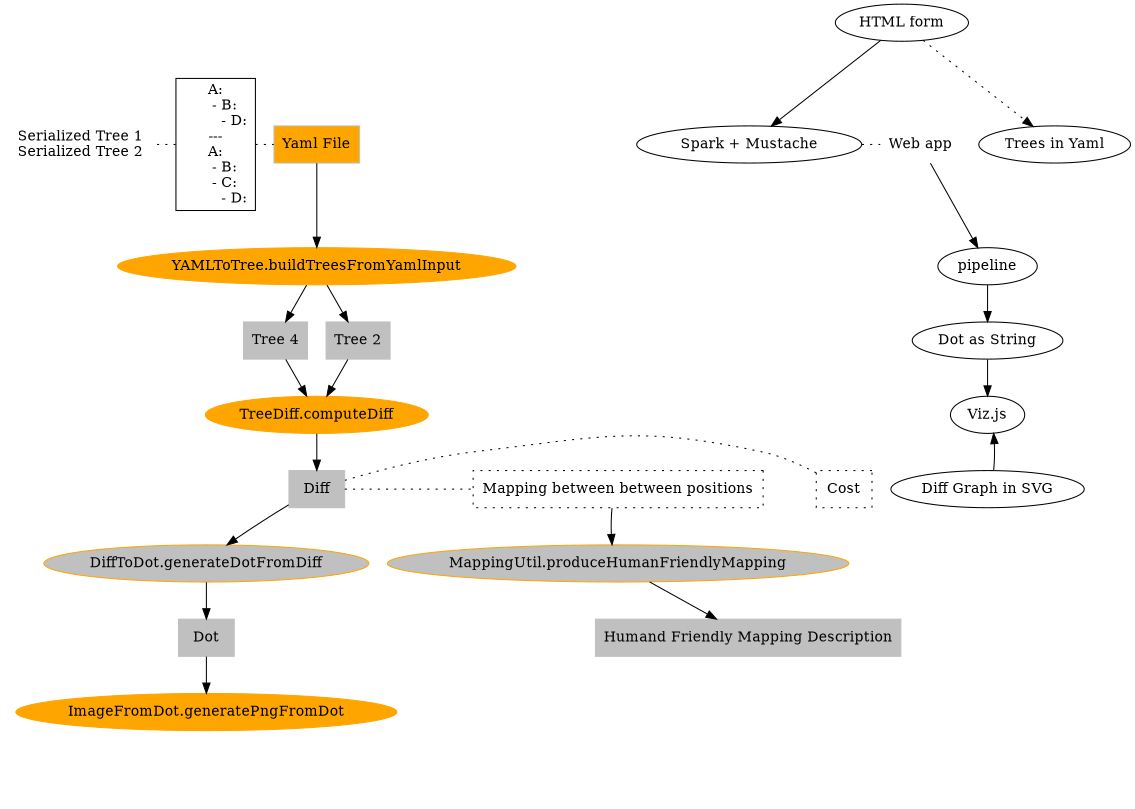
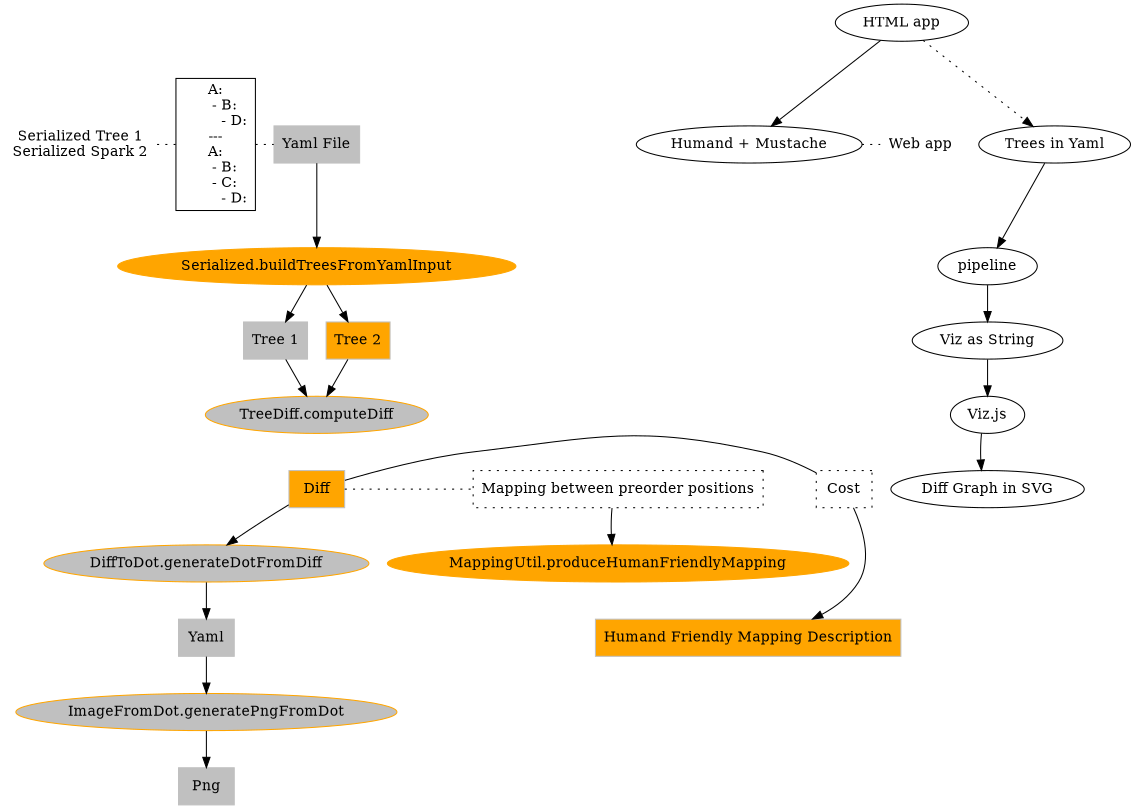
node "HTML form": label "HTML form" -> "HTML app"
node "Serialized Tree 1 Serialized Tree 2": label "Serialized Tree 1 Serialized Tree 2" -> "Serialized Tree 1 Serialized Spark 2"
node "Yaml File": fillcolor orange -> gray
node "Spark + Mustache": label "Spark + Mustache" -> "Humand + Mustache"
edge "Web app" -> "pipeline": now "Trees in Yaml" -> "pipeline"
node "YAMLToTree.buildTreesFromYamlInput": label "YAMLToTree.buildTreesFromYamlInput" -> "Serialized.buildTreesFromYamlInput"
node "Tree 4": label "Tree 4" -> "Tree 1"
node "Tree 2": fillcolor gray -> orange
node "Dot as String": label "Dot as String" -> "Viz as String"
node "TreeDiff.computeDiff": fillcolor orange -> gray
edge "Diff" -- "Cost": style dotted -> solid
edge "TreeDiff.computeDiff" -> "Diff": removed
edge "Diff Graph in SVG" -> "Viz.js": reversed
node "Diff": fillcolor gray -> orange
node "Mapping between between positions": label "Mapping between between positions" -> "Mapping between preorder positions"
node "MappingUtil.produceHumanFriendlyMapping": fillcolor gray -> orange
edge "MappingUtil.produceHumanFriendlyMapping" -> "Humand Friendly Mapping Description": now "Cost" -> "Humand Friendly Mapping Description"
node "Dot": label "Dot" -> "Yaml"
node "Humand Friendly Mapping Description": fillcolor gray -> orange
node "ImageFromDot.generatePngFromDot": fillcolor orange -> gray
node "Png": added
